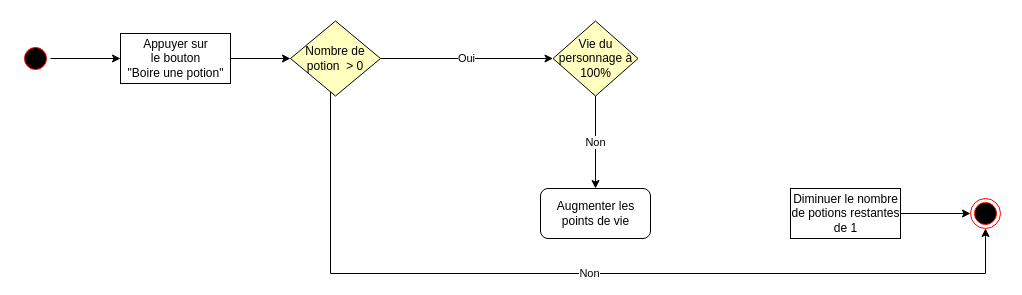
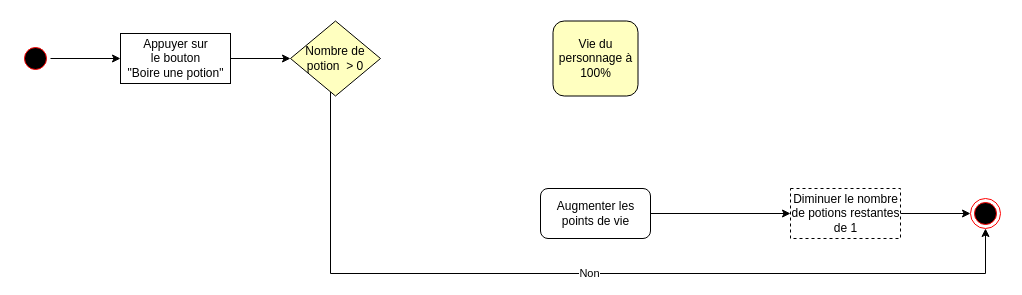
edge "Nombre de potion > 0" -> "Vie du personnage à 100%": removed, label "Oui"
node "Vie du personnage à 100%": shape diamond -> rounded rectangle
edge "Vie du personnage à 100%" -> "Augmenter les points de vie": removed, label "Non"
edge "Augmenter les points de vie" -> "Diminuer le nombre de potions restantes de 1": added
node "Diminuer le nombre de potions restantes de 1": style solid -> dashed
